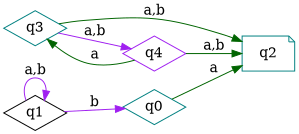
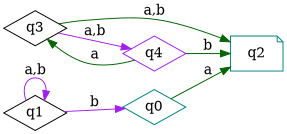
node "q3": color teal -> black
edge "q4" -> "q2": label "a,b" -> "b"
